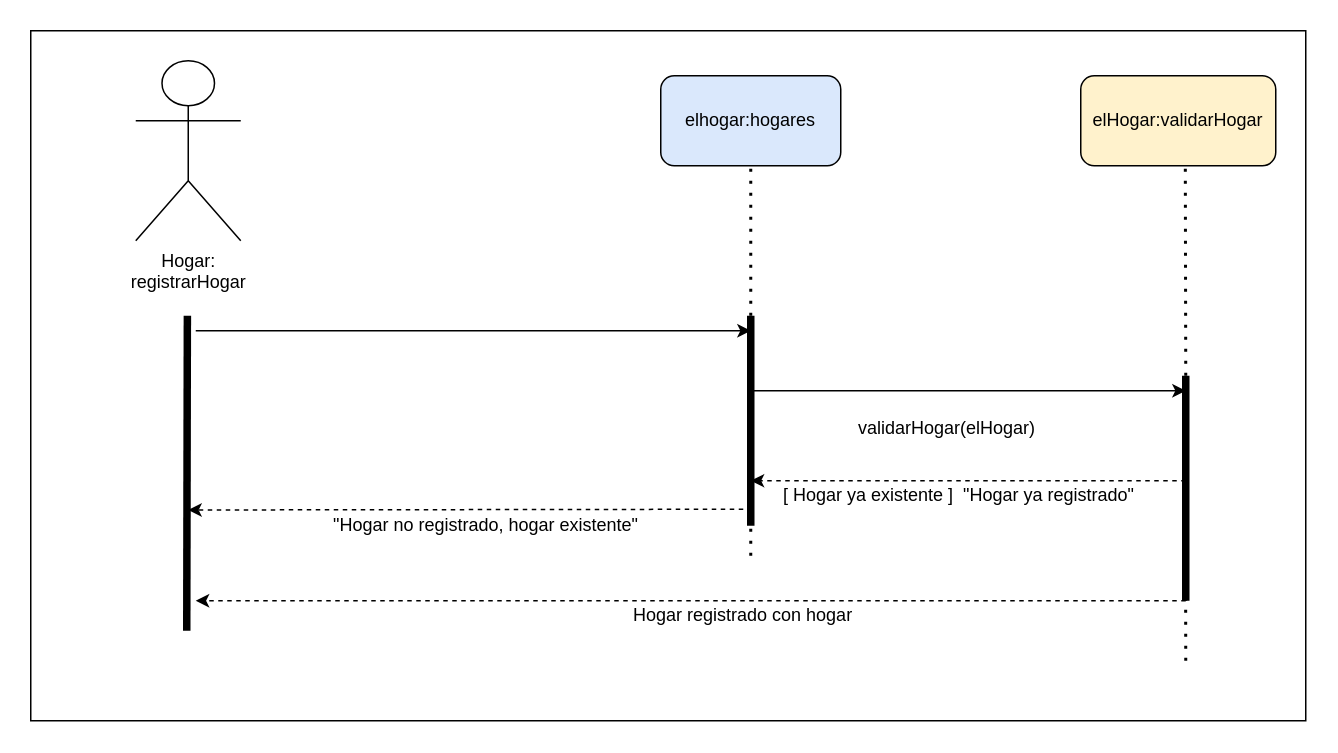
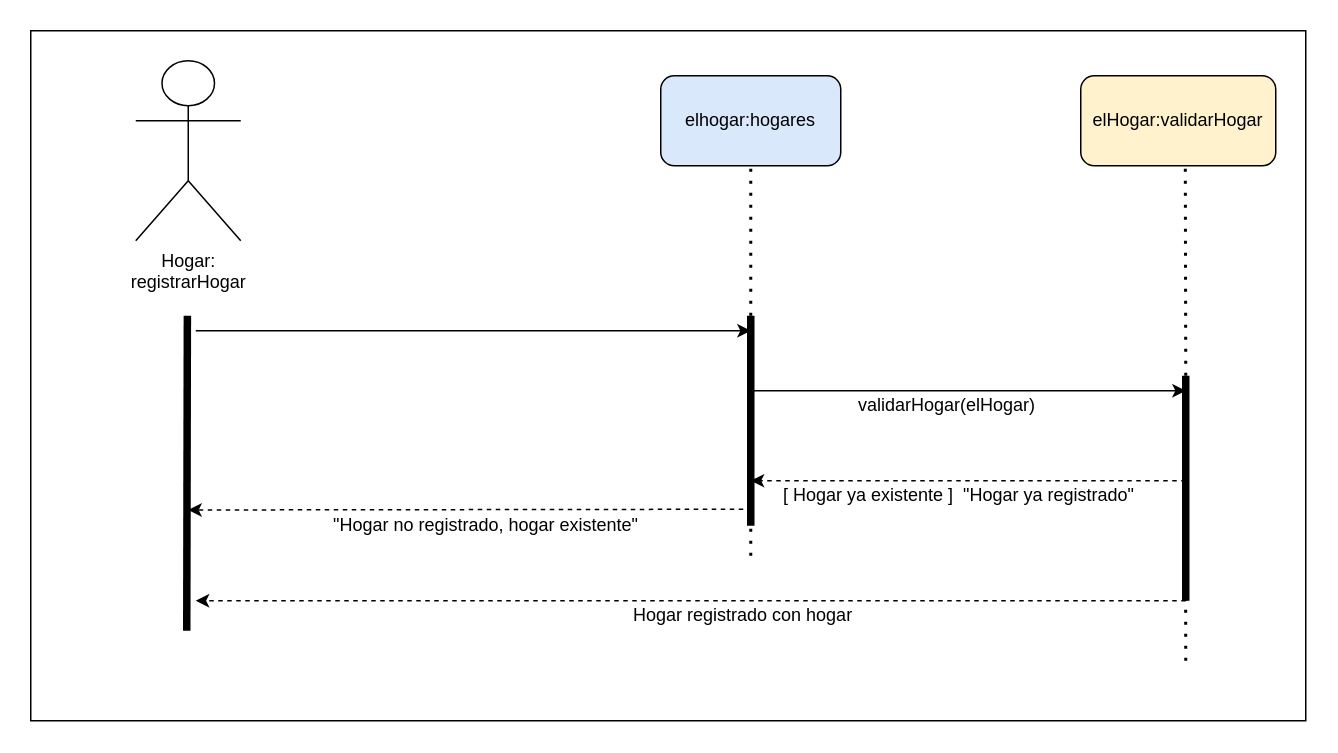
node "validarHogar(elHogar)": moved (953, 428) -> (953, 406)
